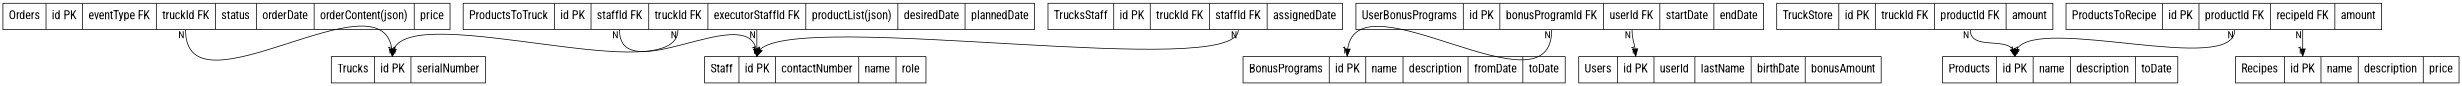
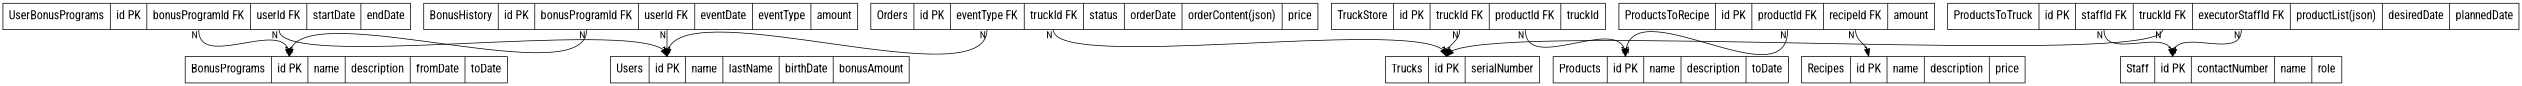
node "BonusHistory": added
node "TrucksStaff": removed
node "TruckStore": text "amount" -> "truckId"
edge "TruckStore" -> "Trucks": added
edge "Orders" -> "Users": added
node "Users": text "userId" -> "name"
